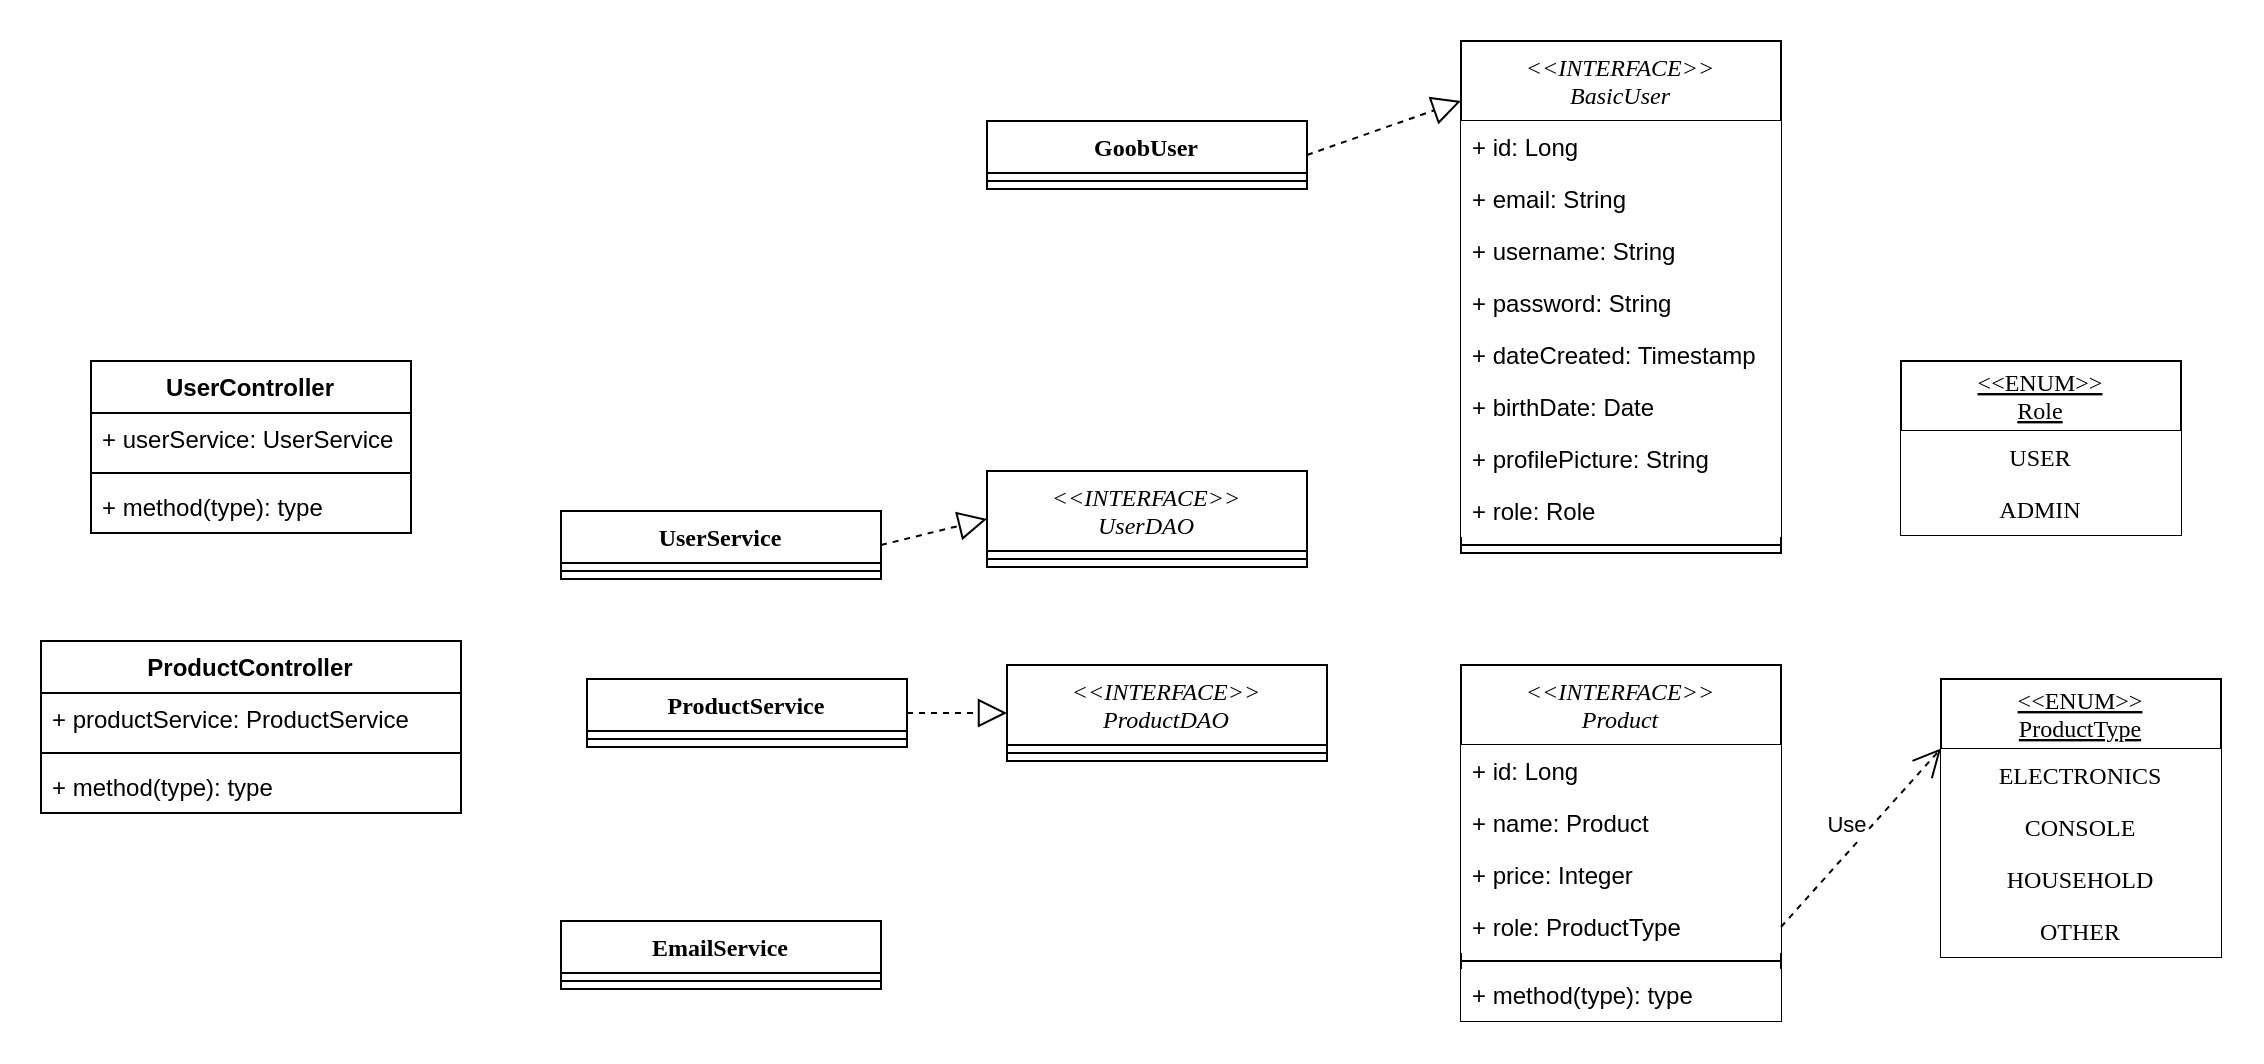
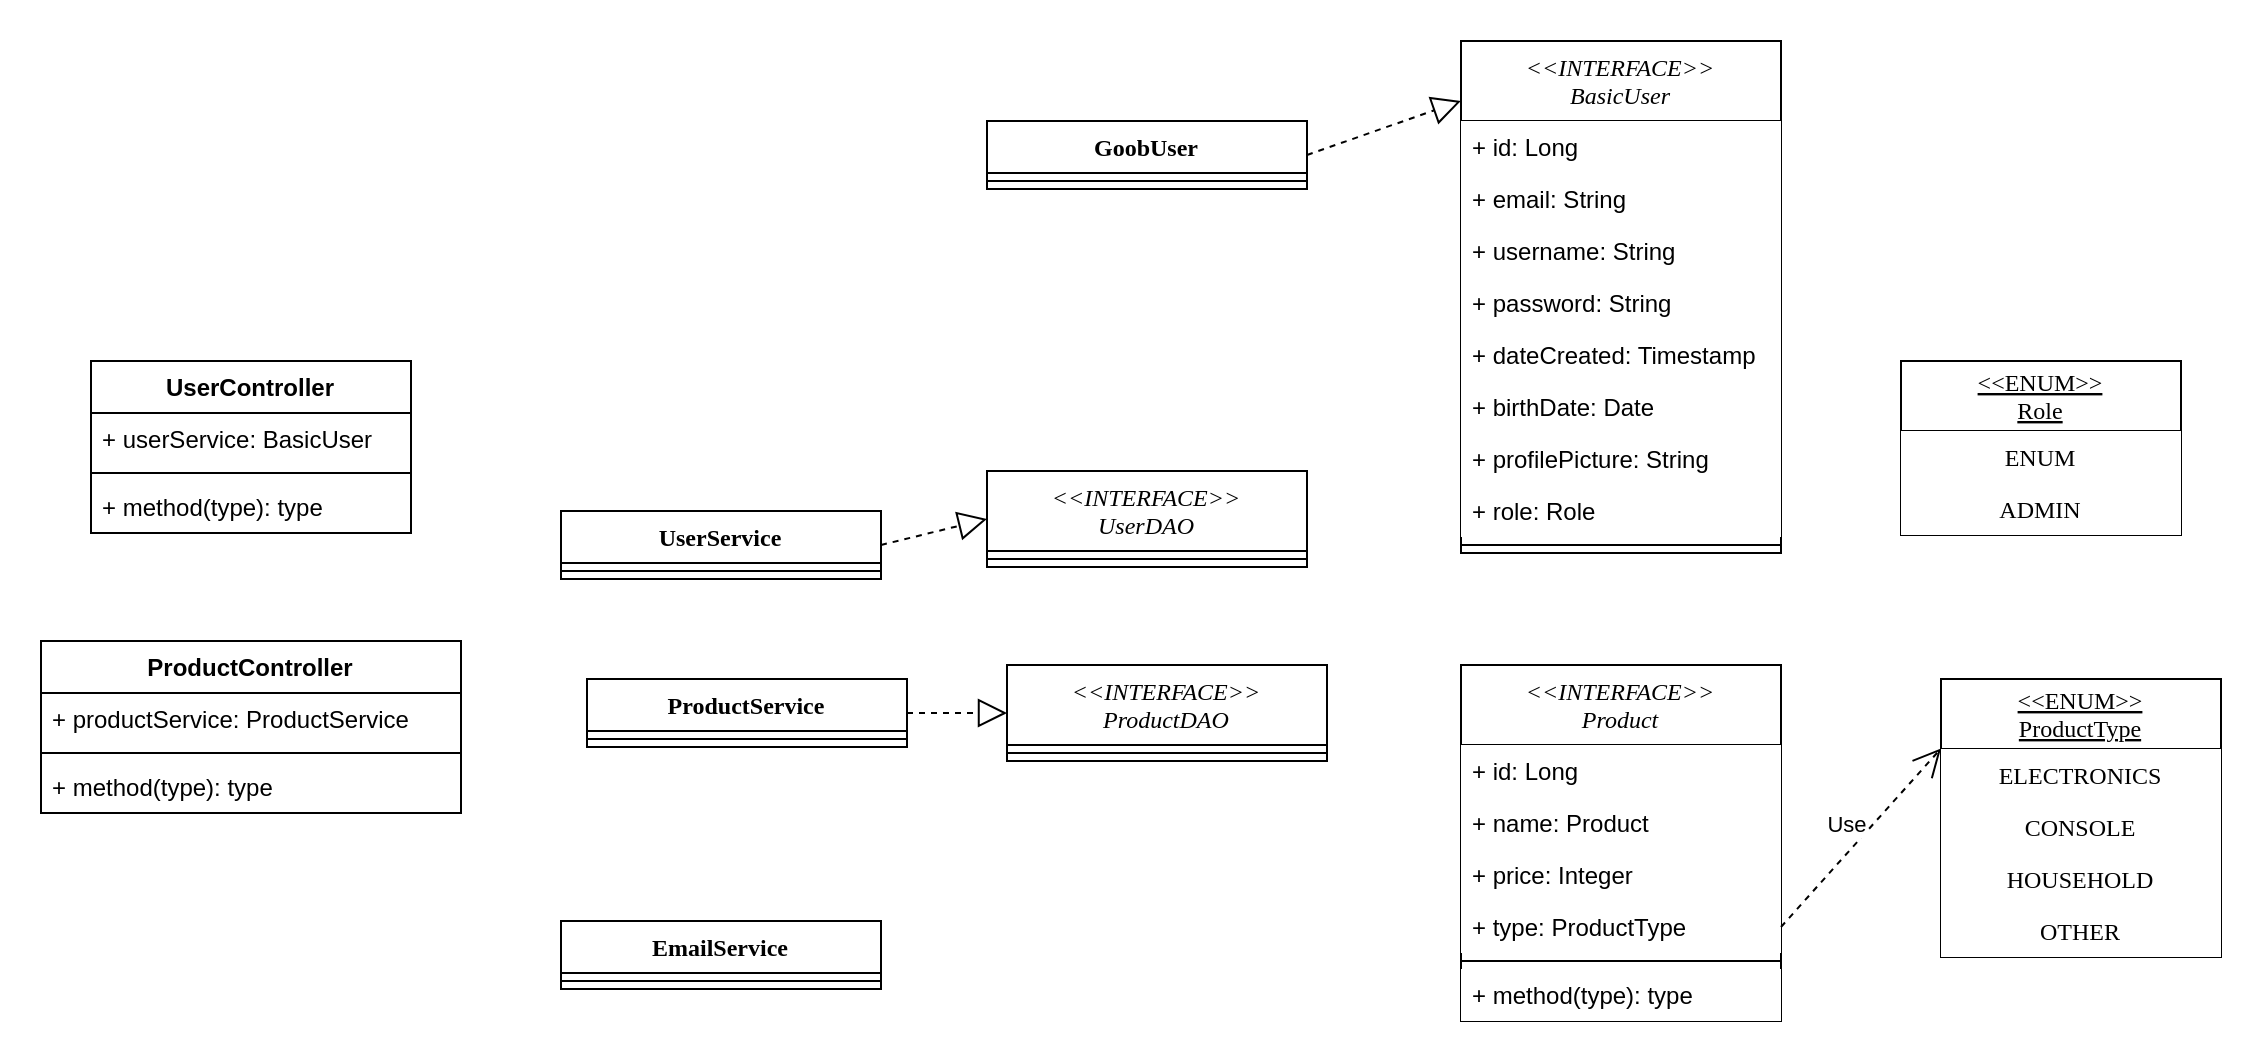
node "+ userService: UserService": label "+ userService: UserService" -> "+ userService: BasicUser"
node "USER": label "USER" -> "ENUM"
node "+ role: ProductType": label "+ role: ProductType" -> "+ type: ProductType"
